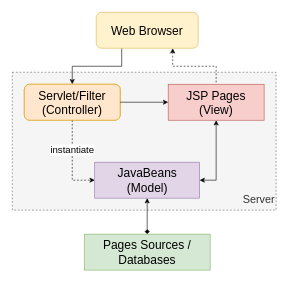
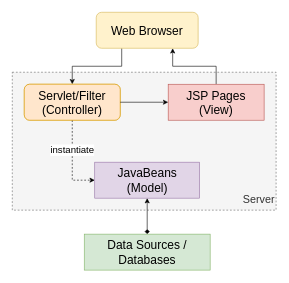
edge "JSP Pages (View)" -> "Web Browser": style dashed -> solid
edge "JSP Pages (View)" -- "JavaBeans (Model)": removed
node "Pages Sources / Databases": label "Pages Sources / Databases" -> "Data Sources / Databases"
